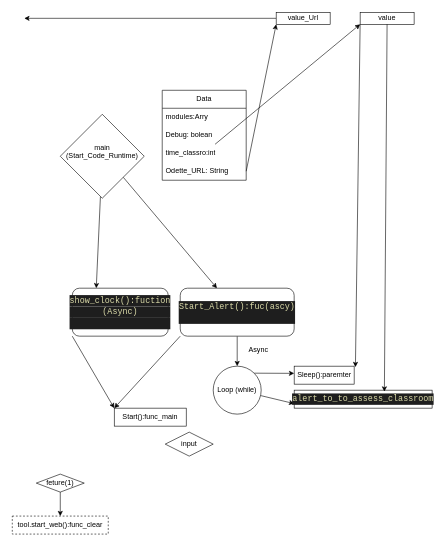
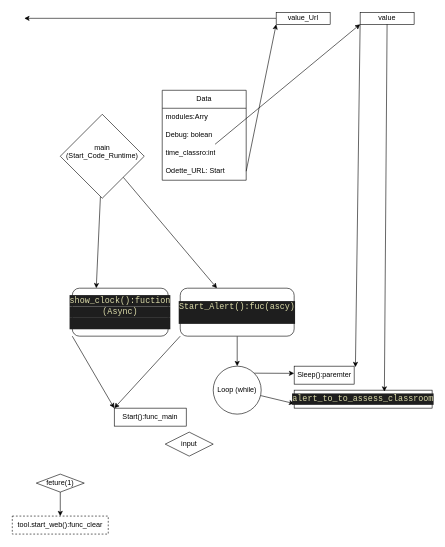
node "Odette_URL: String": label "Odette_URL: String" -> "Odette_URL: Start"
node "Async": removed
